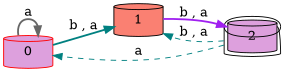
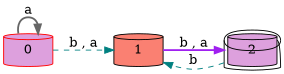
edge "2" -> "1": label "b , a" -> "b"
edge "0" -> "1": style bold -> dashed
edge "2" -> "0": removed, label "a"
